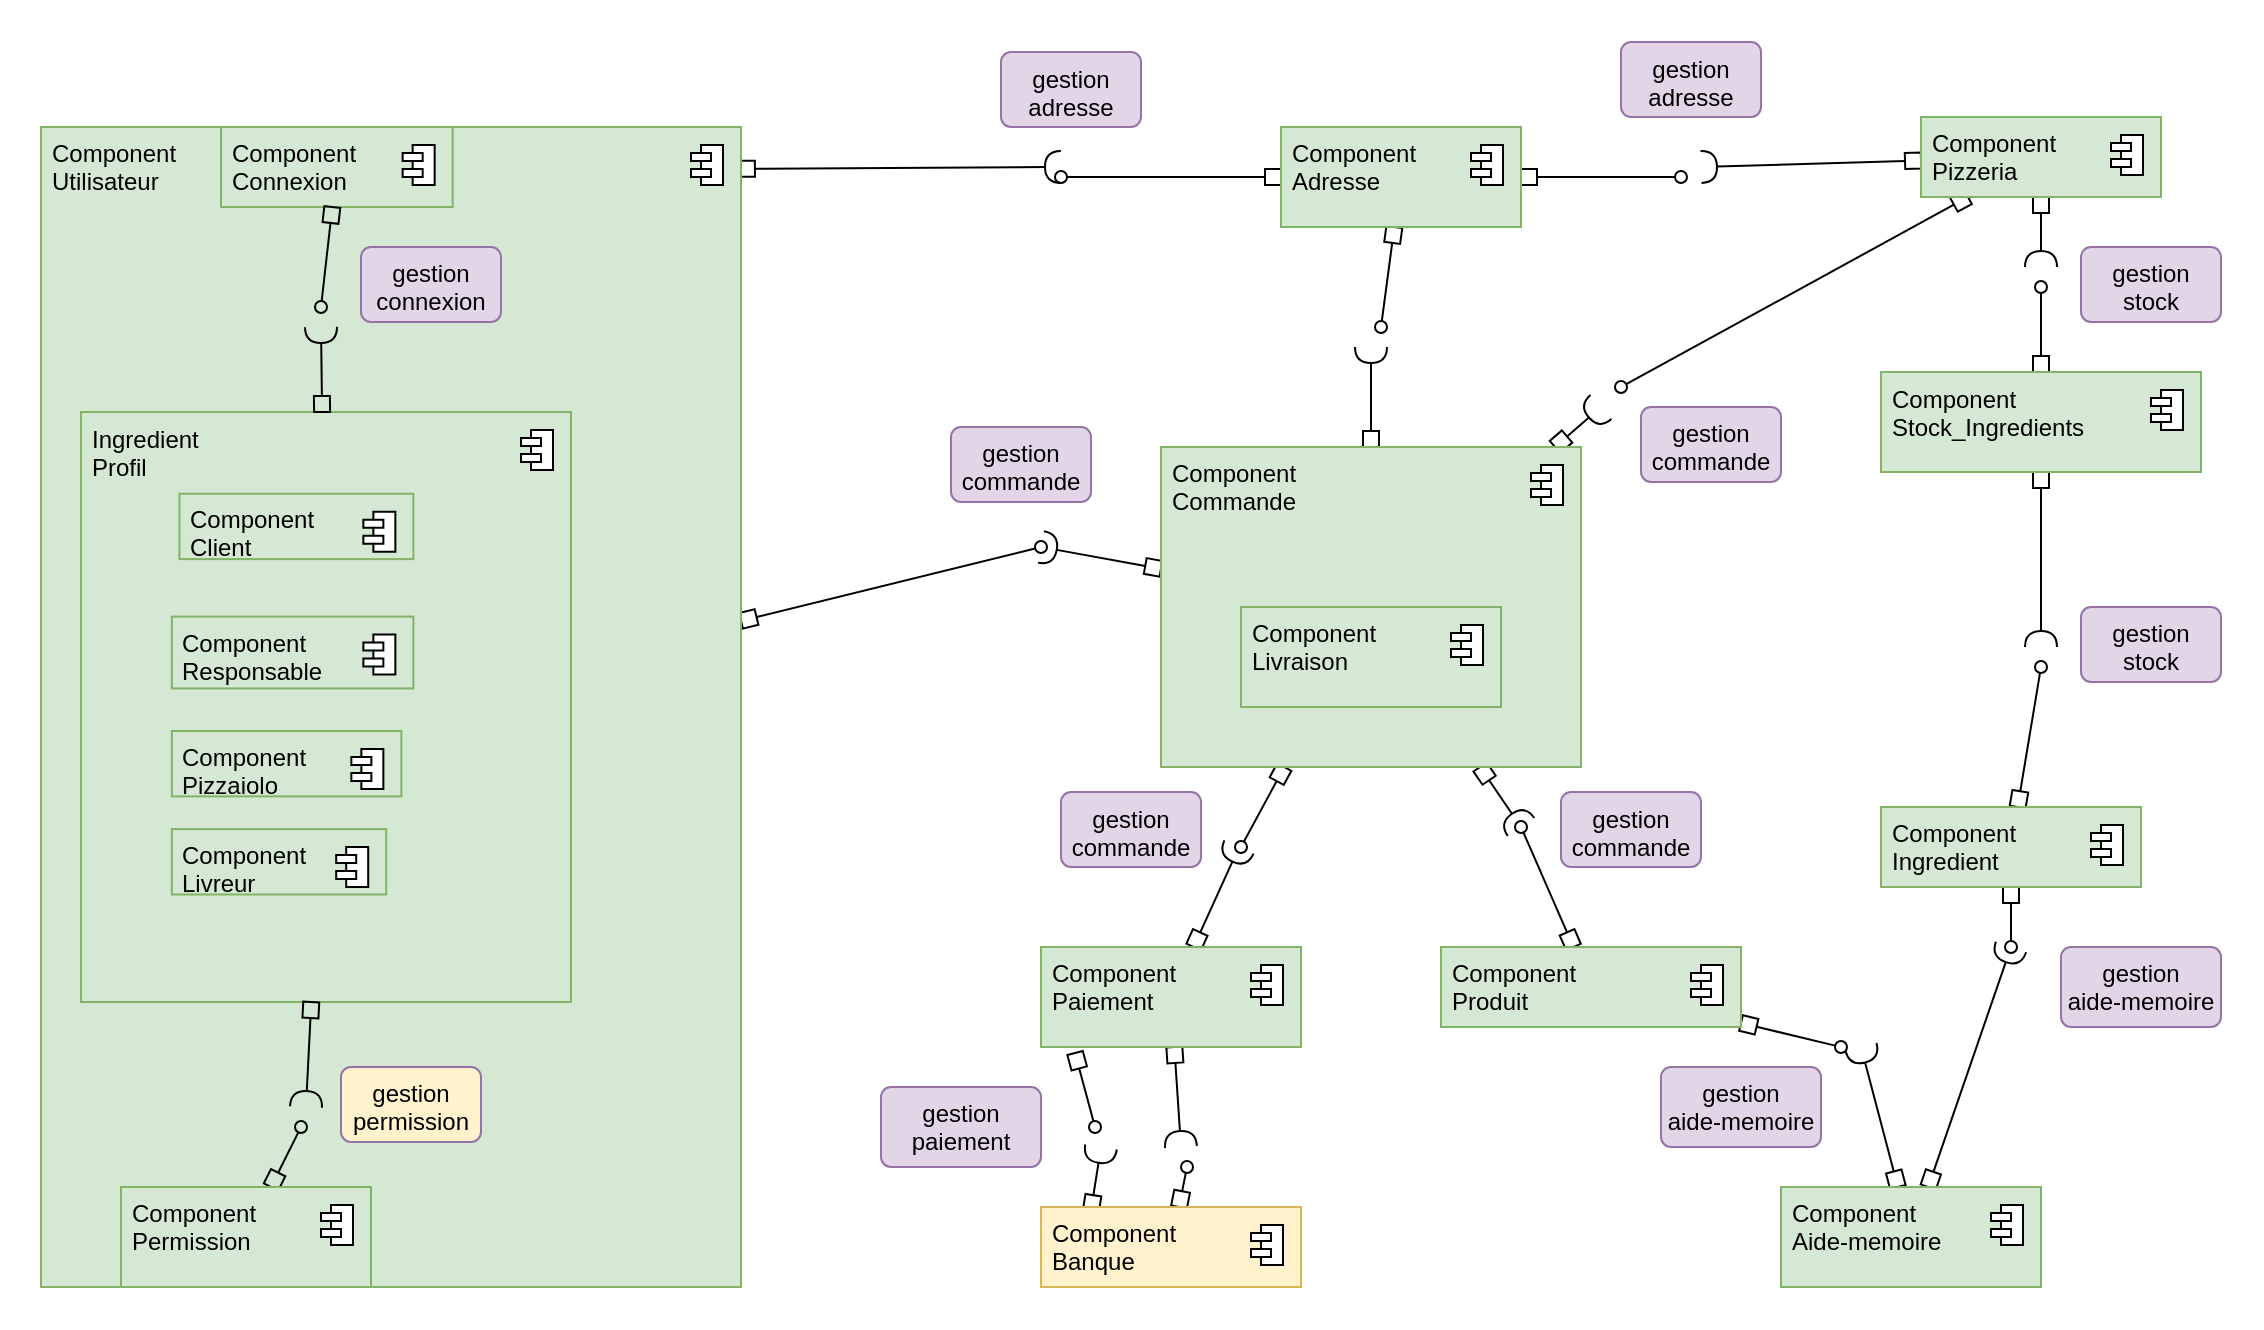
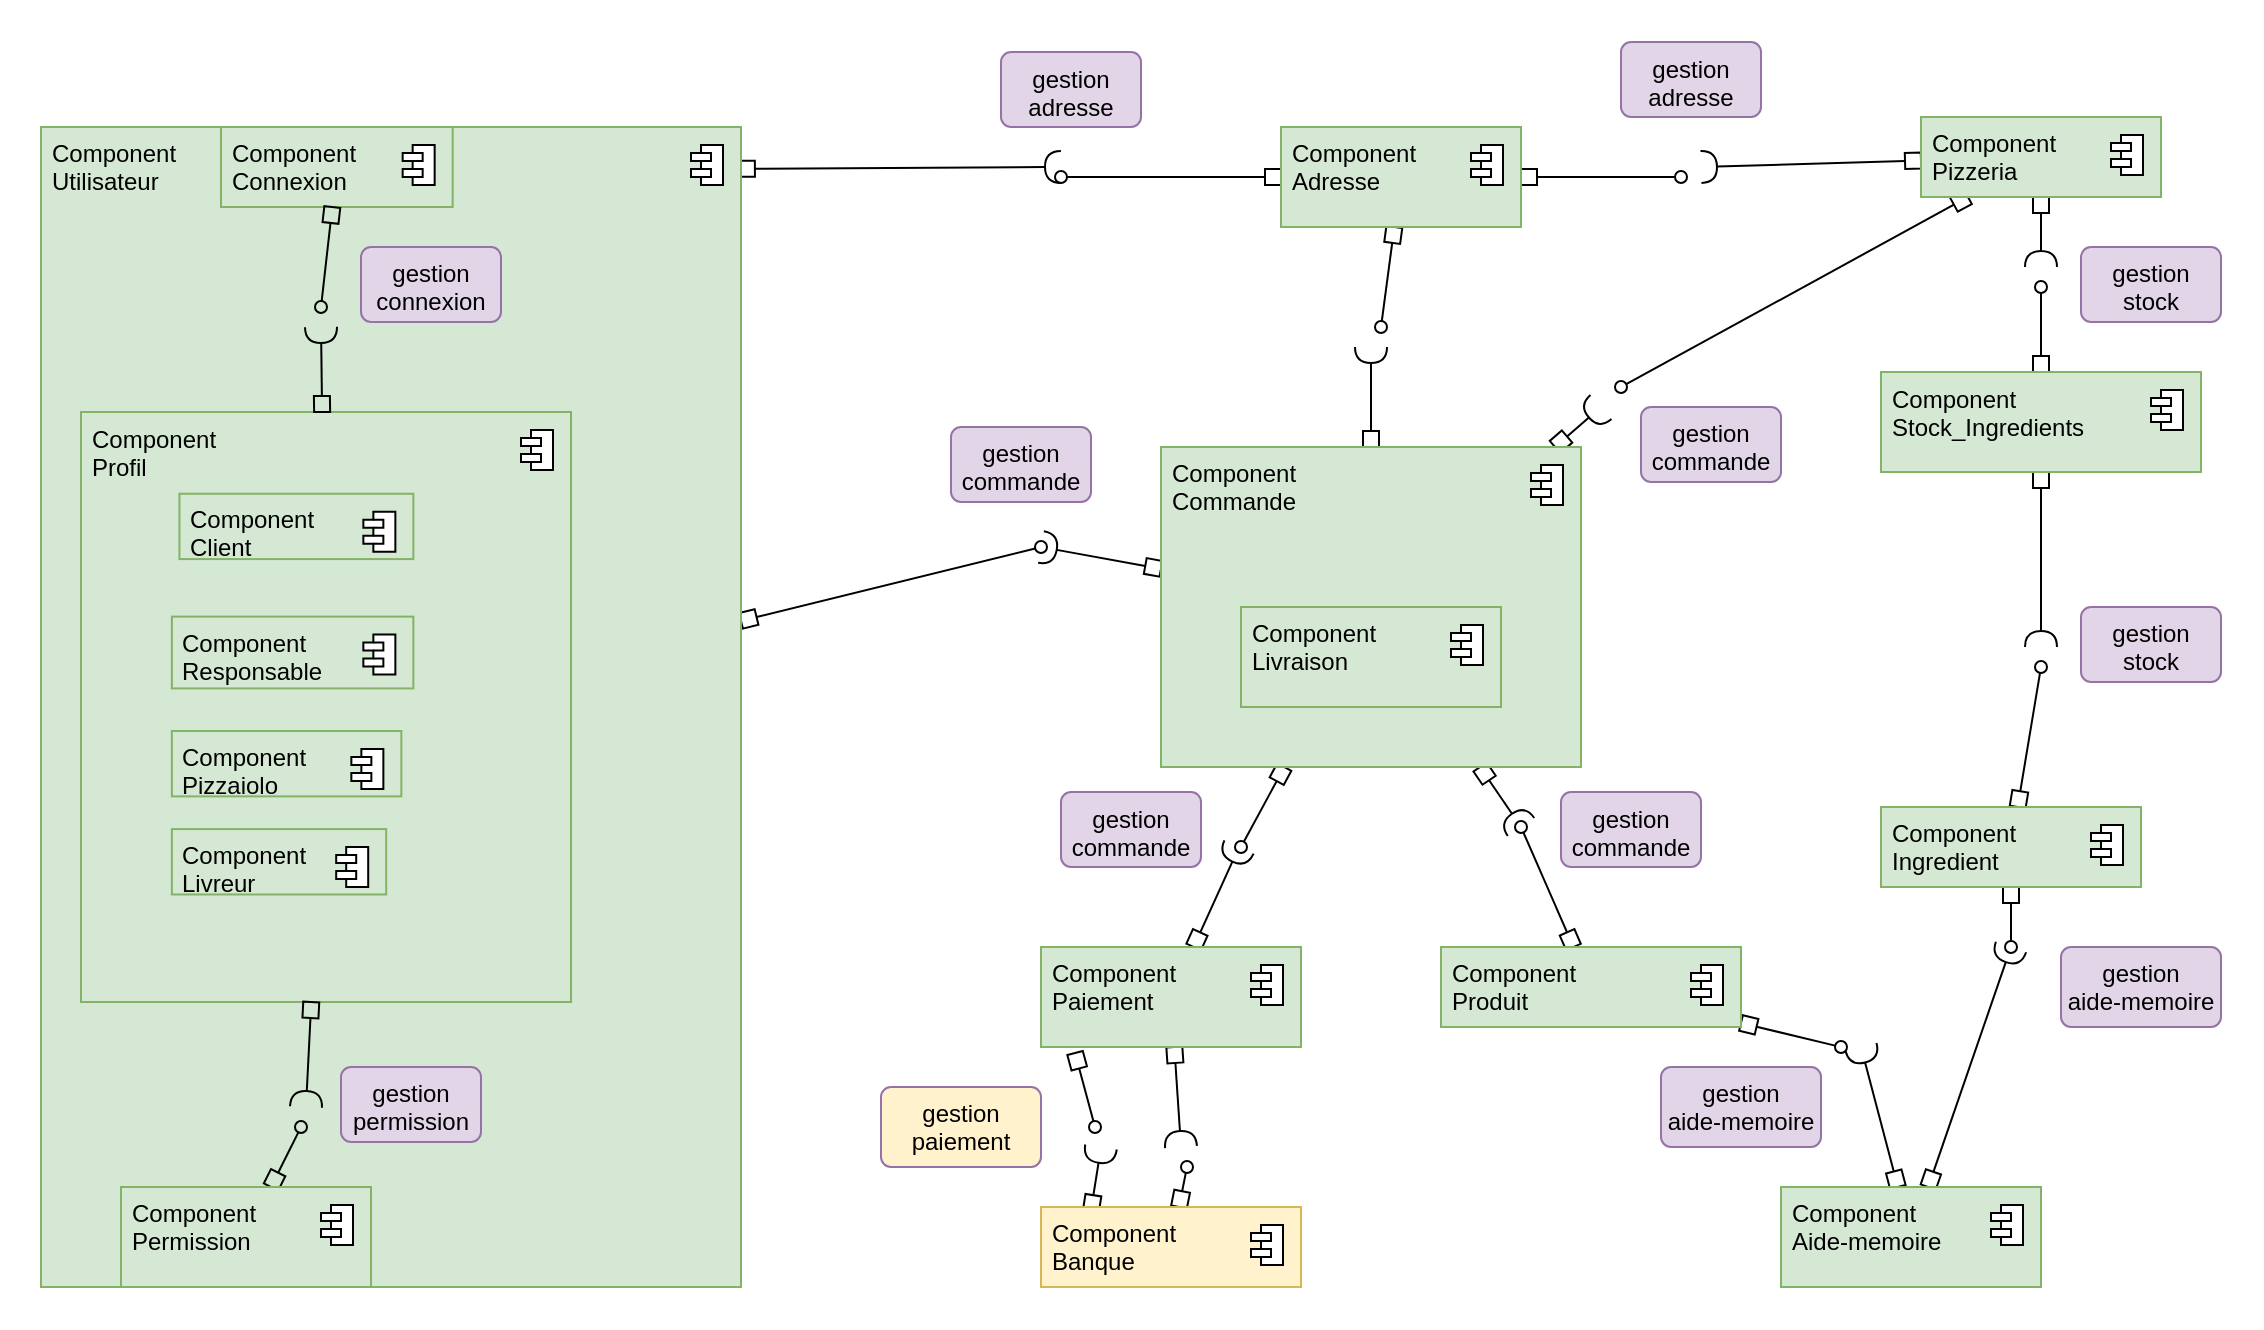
node "Ingredient Profil": label "Ingredient Profil" -> "Component Profil"
node "gestion permission": fillcolor #fff2cc -> #e1d5e7
node "gestion paiement": fillcolor #e1d5e7 -> #fff2cc
